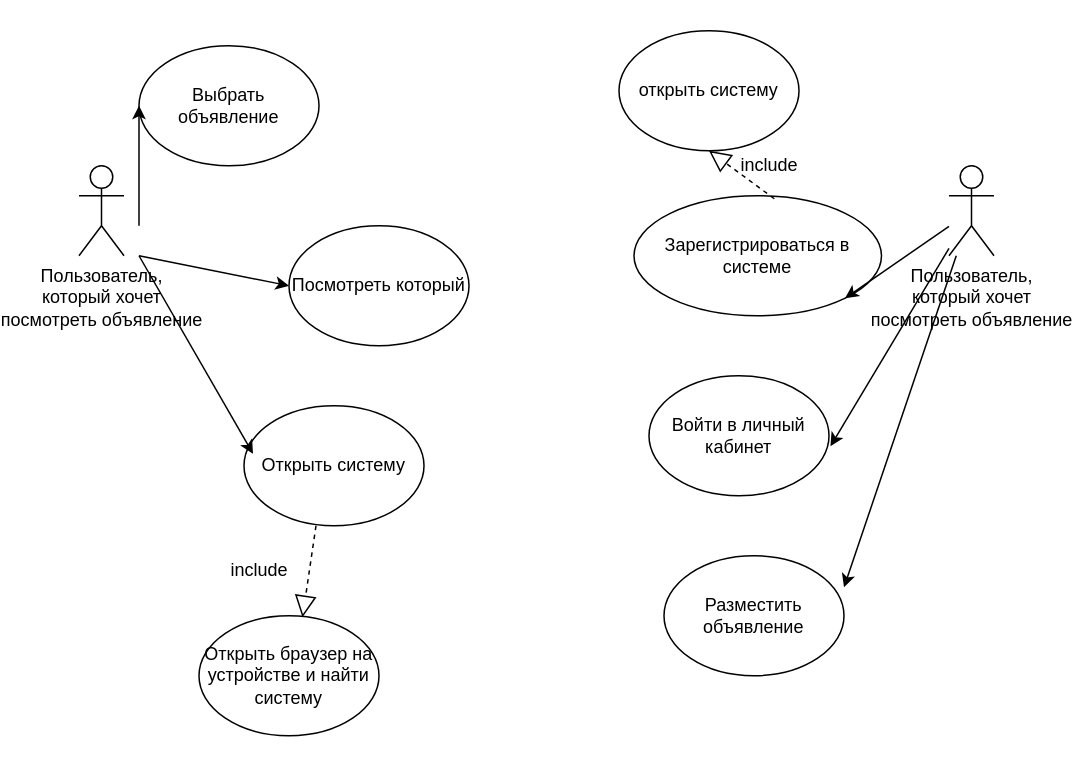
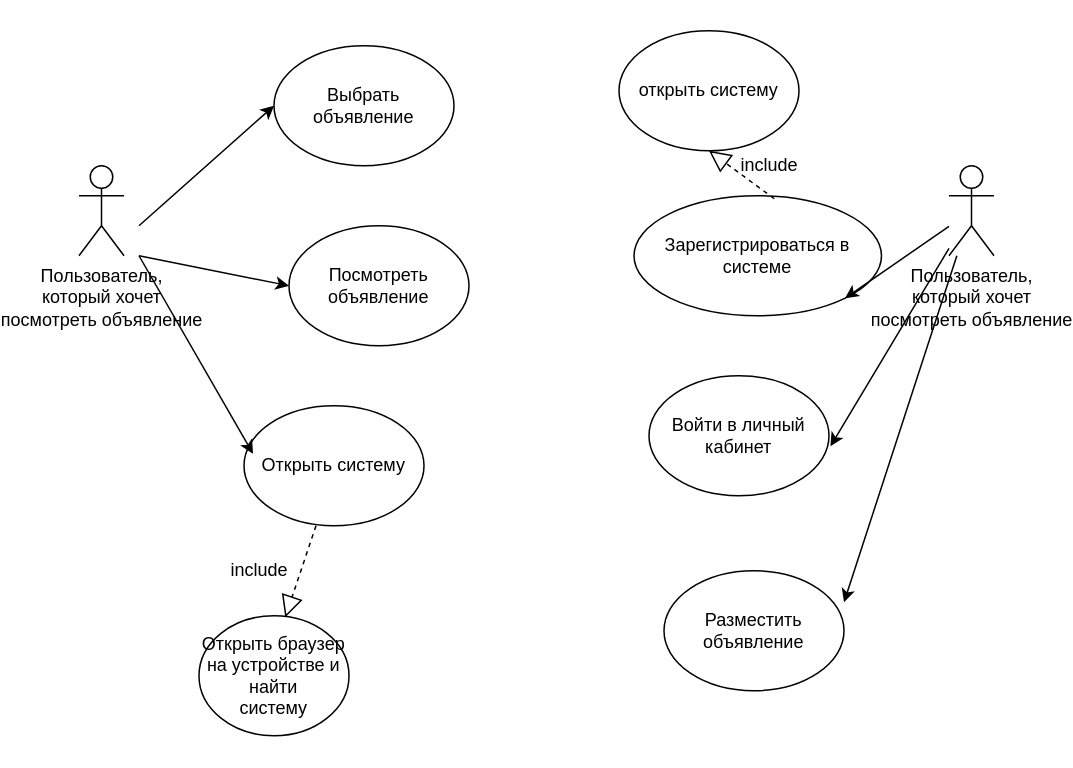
node "Выбрать объявление": moved (229, 106) -> (364, 106)
node "Посмотреть который": label "Посмотреть который" -> "Посмотреть объявление"
node "Разместить объявление": moved (754, 616) -> (754, 631)
node "Открыть браузер на устройстве и найти систему": size 180x120 -> 150x120
